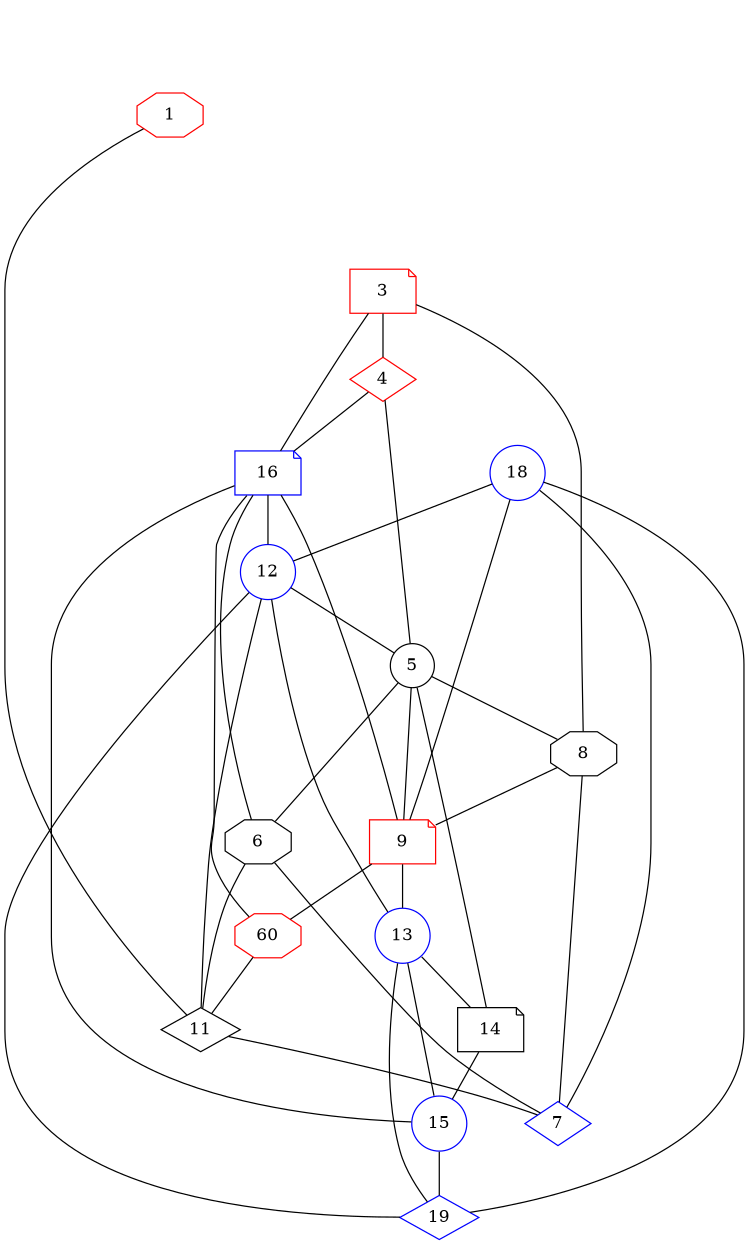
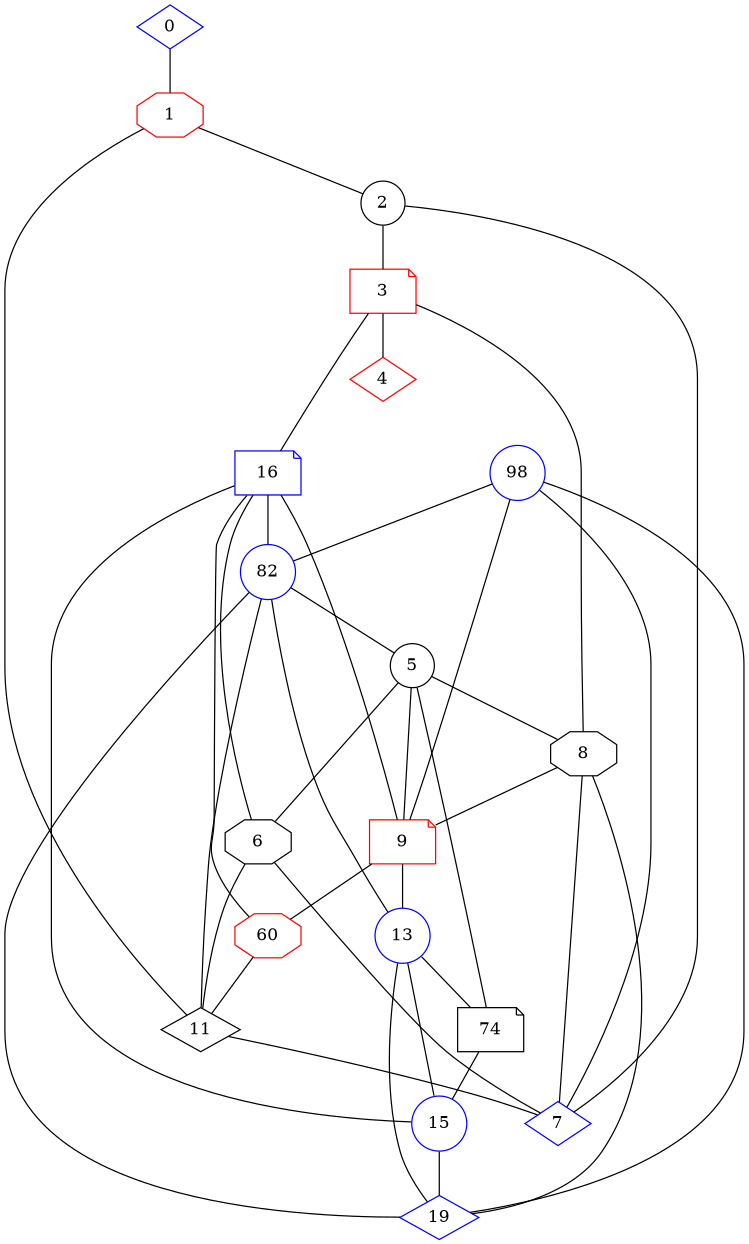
node "0": added
node "2": added
edge "4" -- "16": removed
node "18": label "18" -> "98"
edge "4" -- "5": removed
node "12": label "12" -> "82"
node "14": label "14" -> "74"
edge "8" -- "19": added
